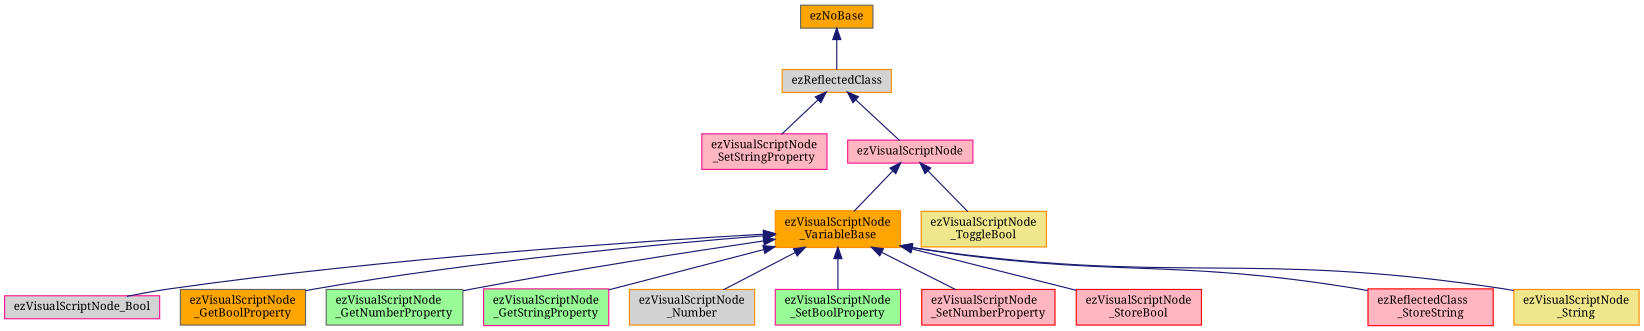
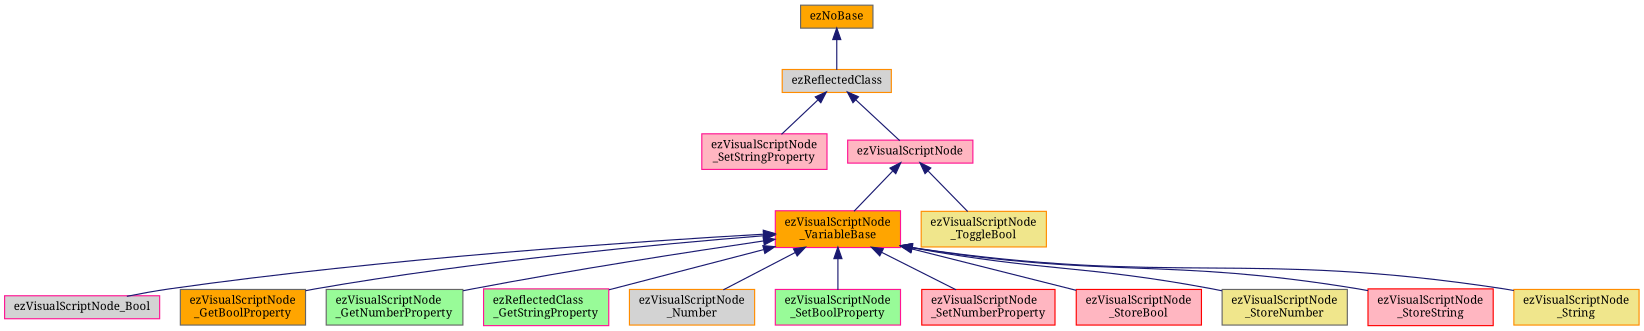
node "ezVisualScriptNode _VariableBase": color darkorange -> deeppink
node "ezVisualScriptNode _GetStringProperty": label "ezVisualScriptNode _GetStringProperty" -> "ezReflectedClass _GetStringProperty"
node "ezVisualScriptNode _StoreNumber": added
node "ezReflectedClass _StoreString": label "ezReflectedClass _StoreString" -> "ezVisualScriptNode _StoreString"
